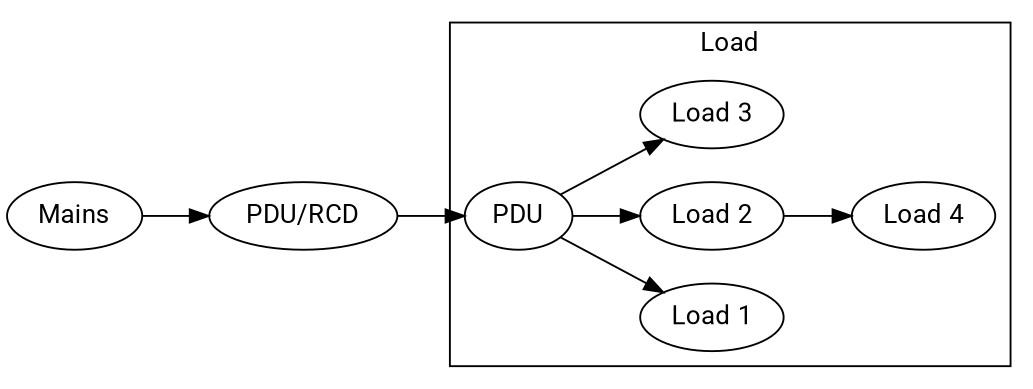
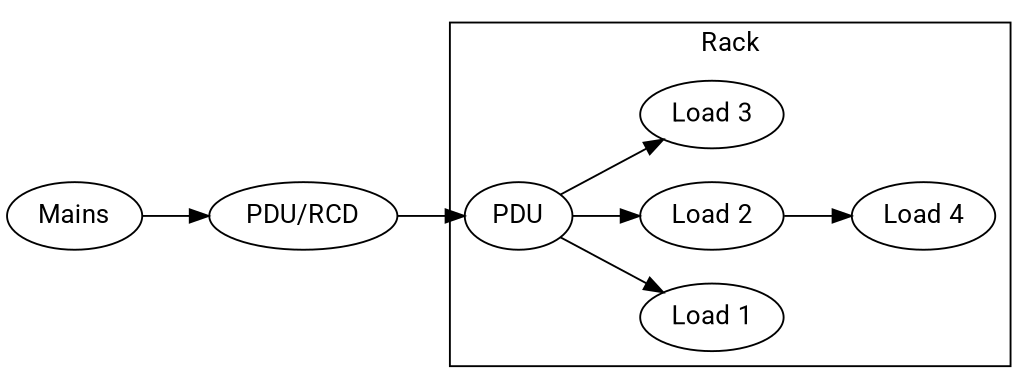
cluster "Load": label "Load" -> "Rack"
